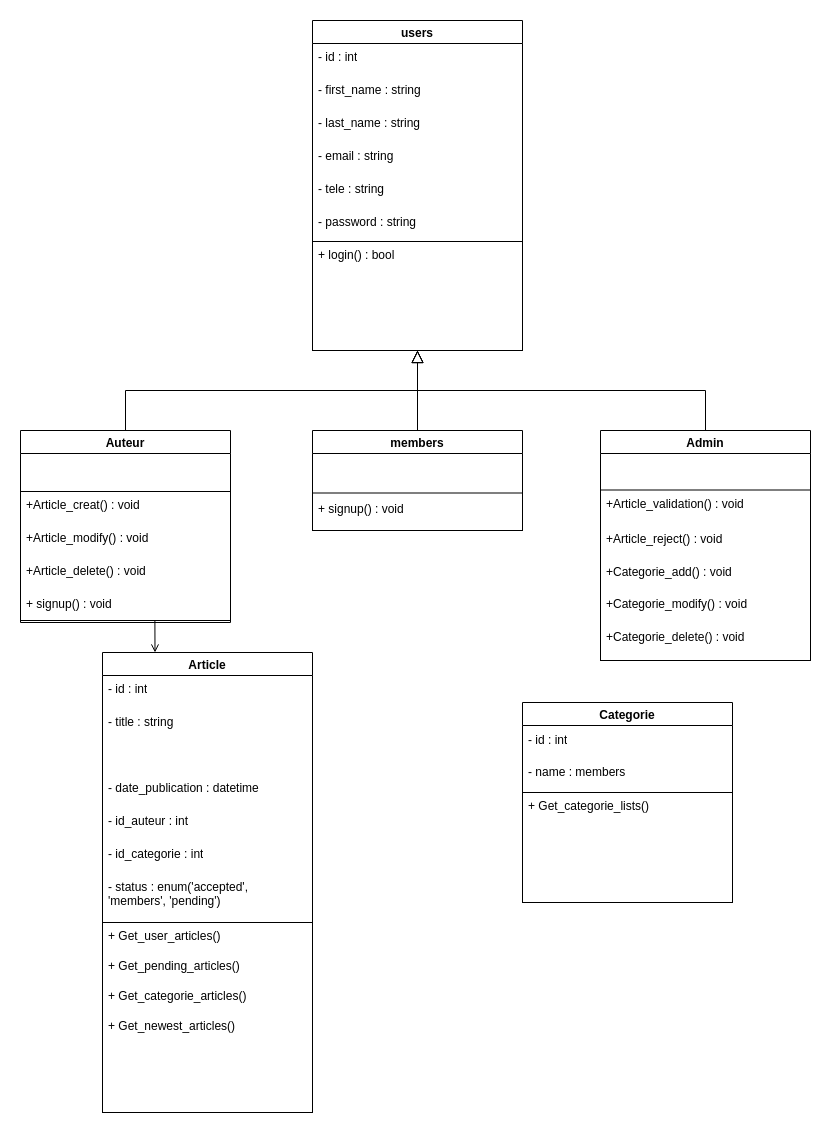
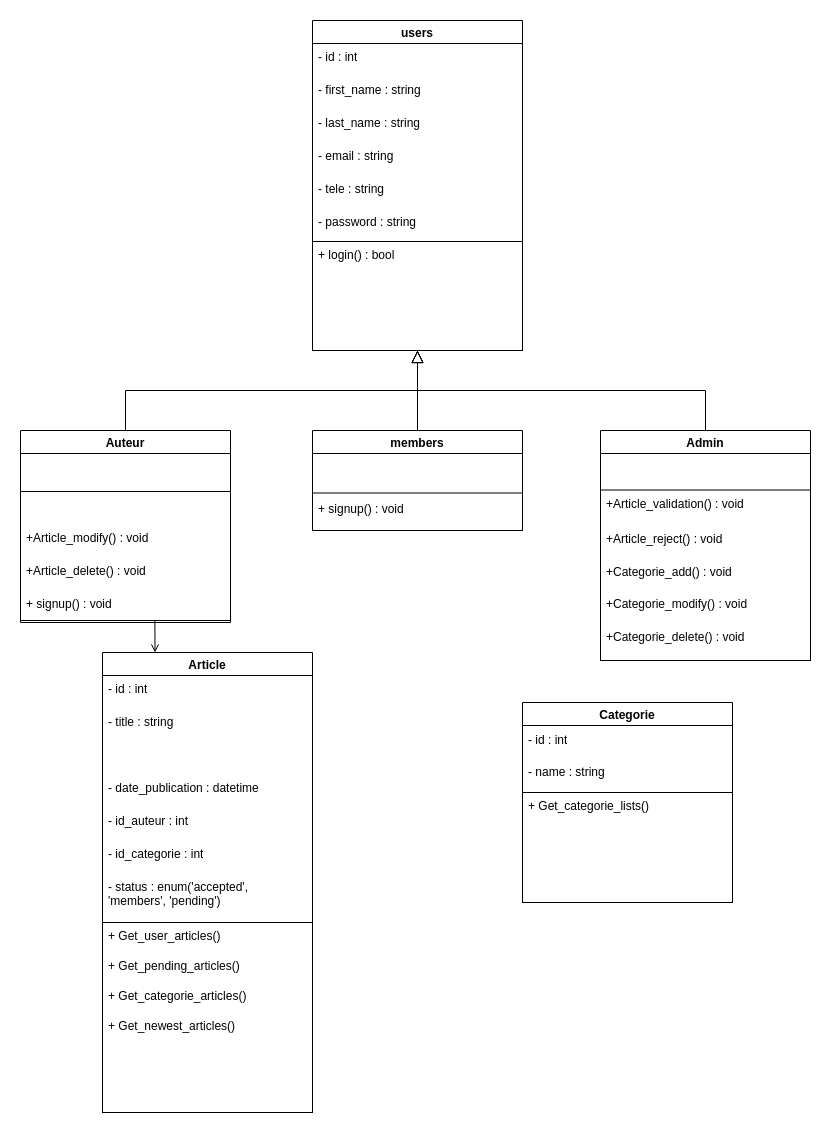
node "+Article_creat() : void": removed
node "- name : members": label "- name : members" -> "- name : string"
